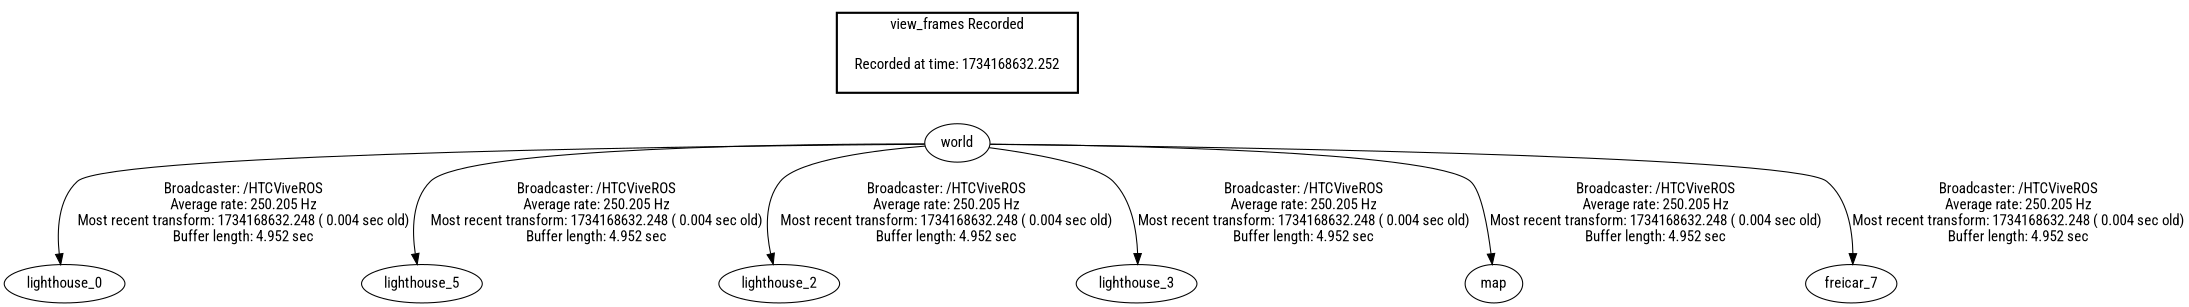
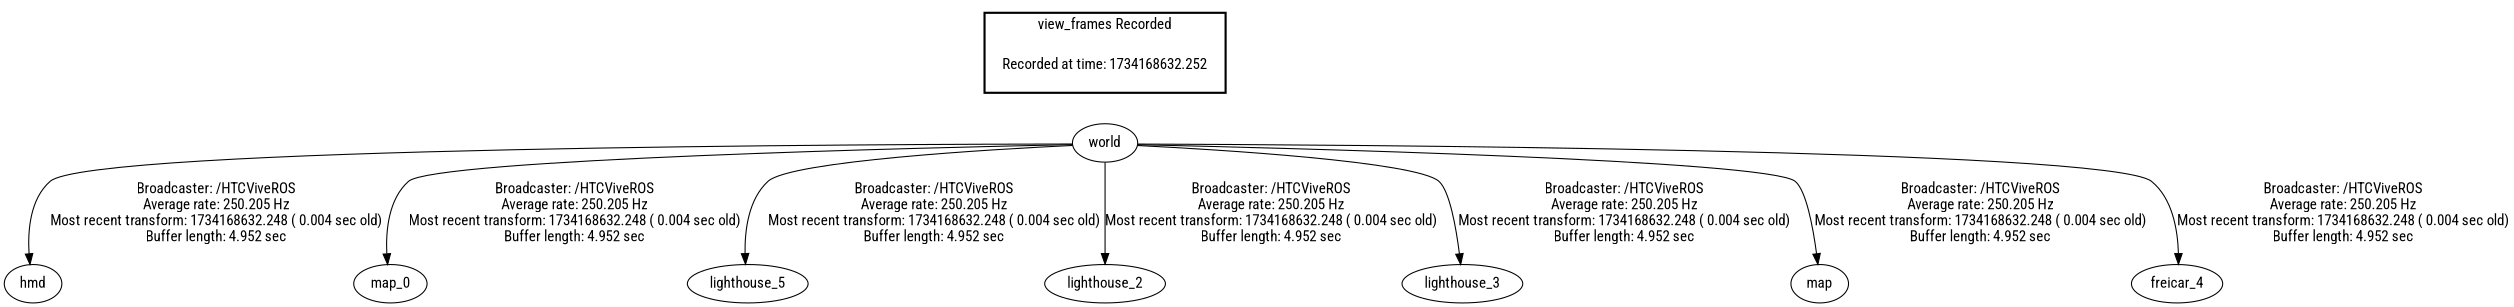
node "hmd": added
node "lighthouse_0": label "lighthouse_0" -> "map_0"
node "freicar_7": label "freicar_7" -> "freicar_4"
